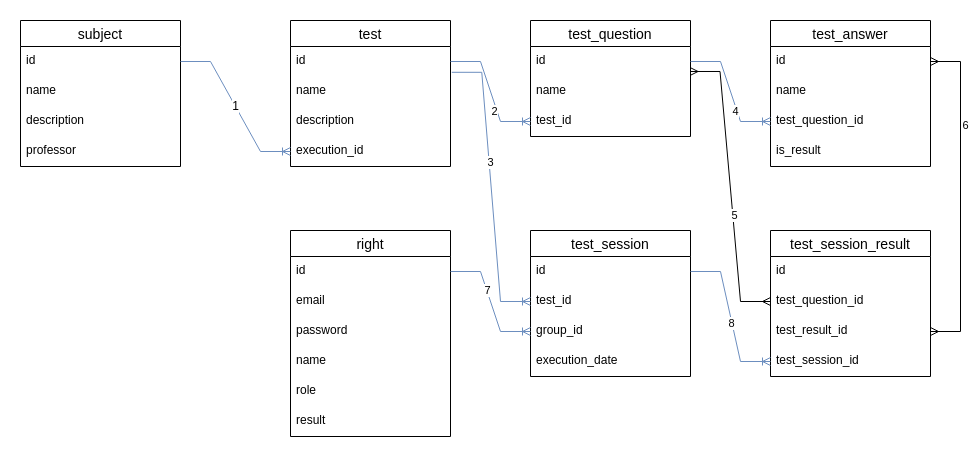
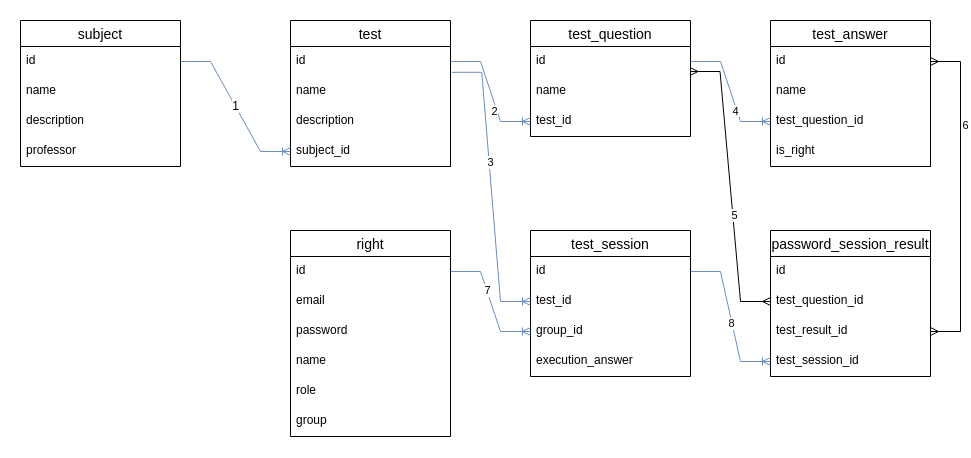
node "execution_id": label "execution_id" -> "subject_id"
node "is_result": label "is_result" -> "is_right"
node "test_session_result": label "test_session_result" -> "password_session_result"
node "execution_date": label "execution_date" -> "execution_answer"
node "result": label "result" -> "group"
